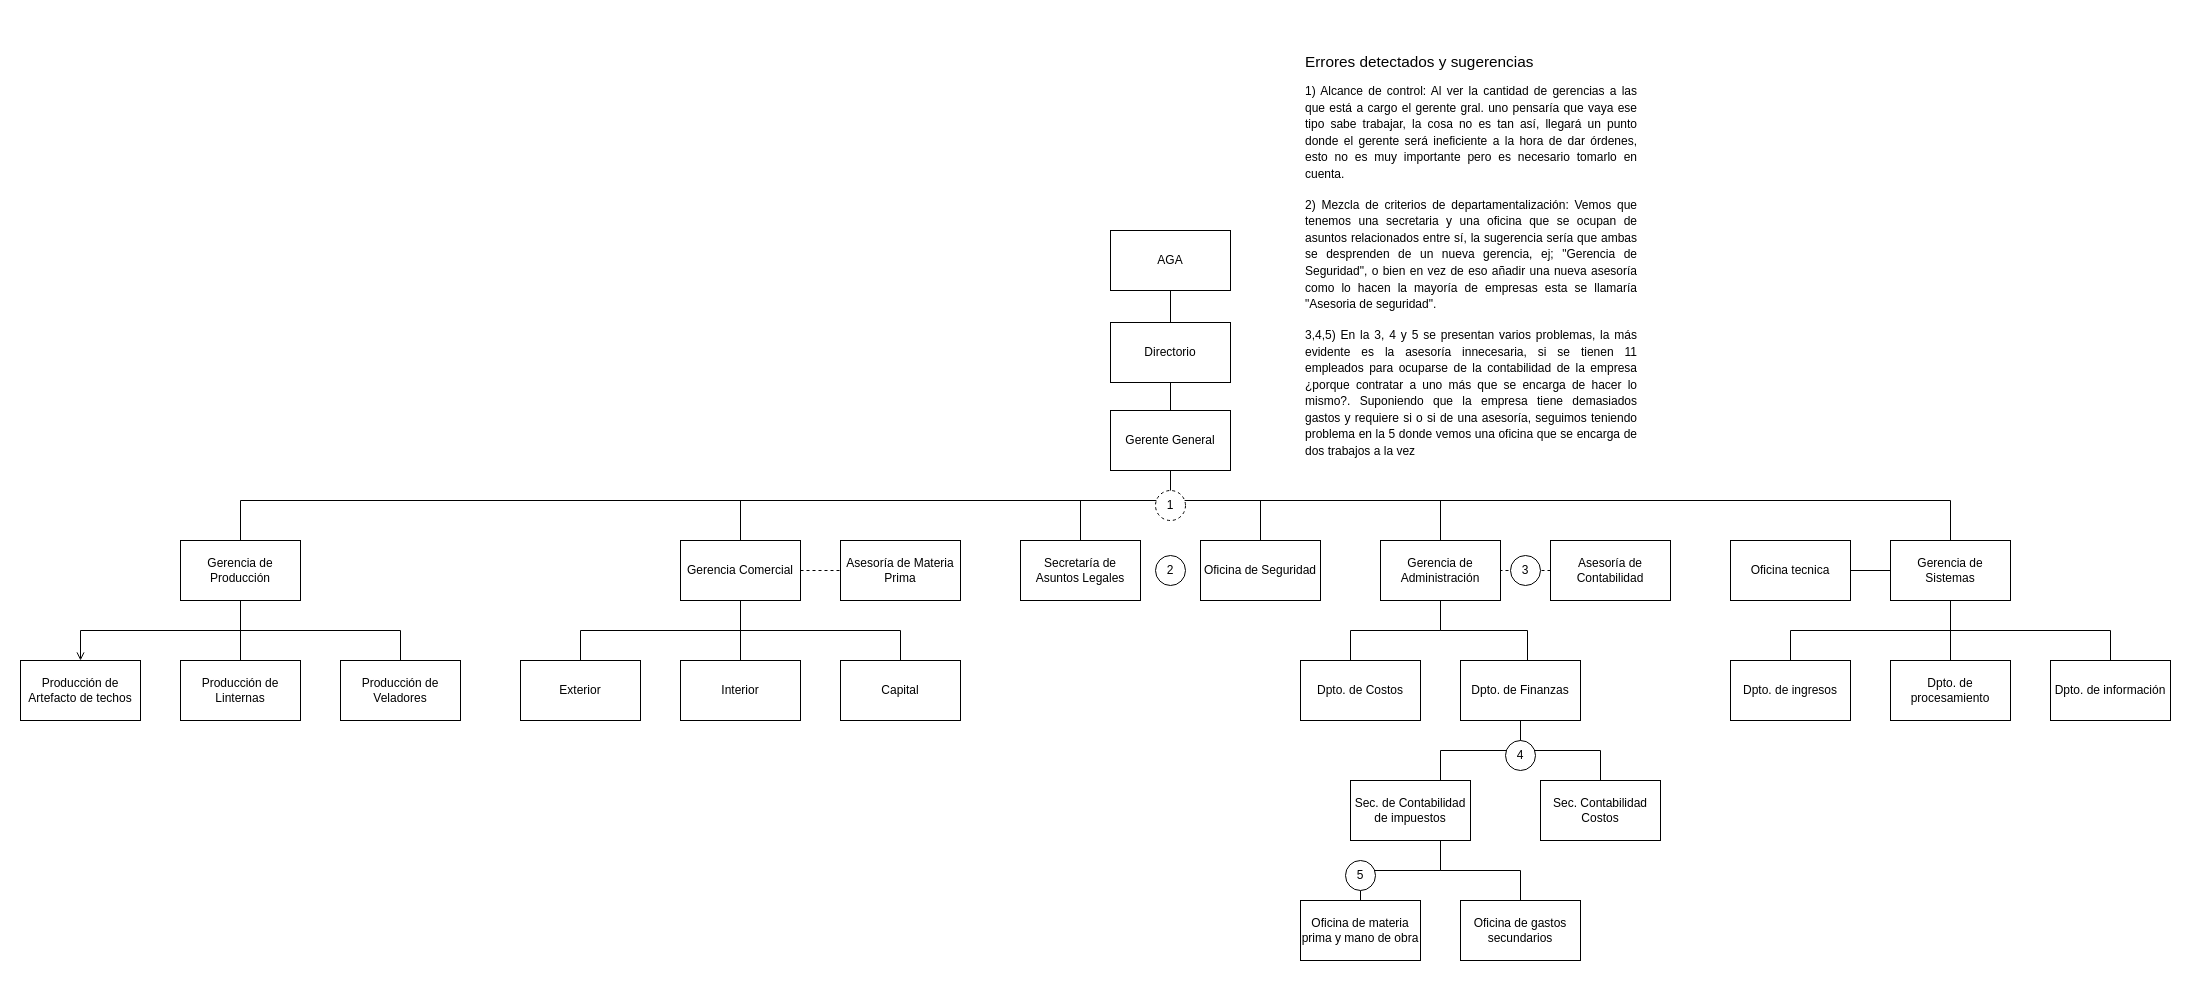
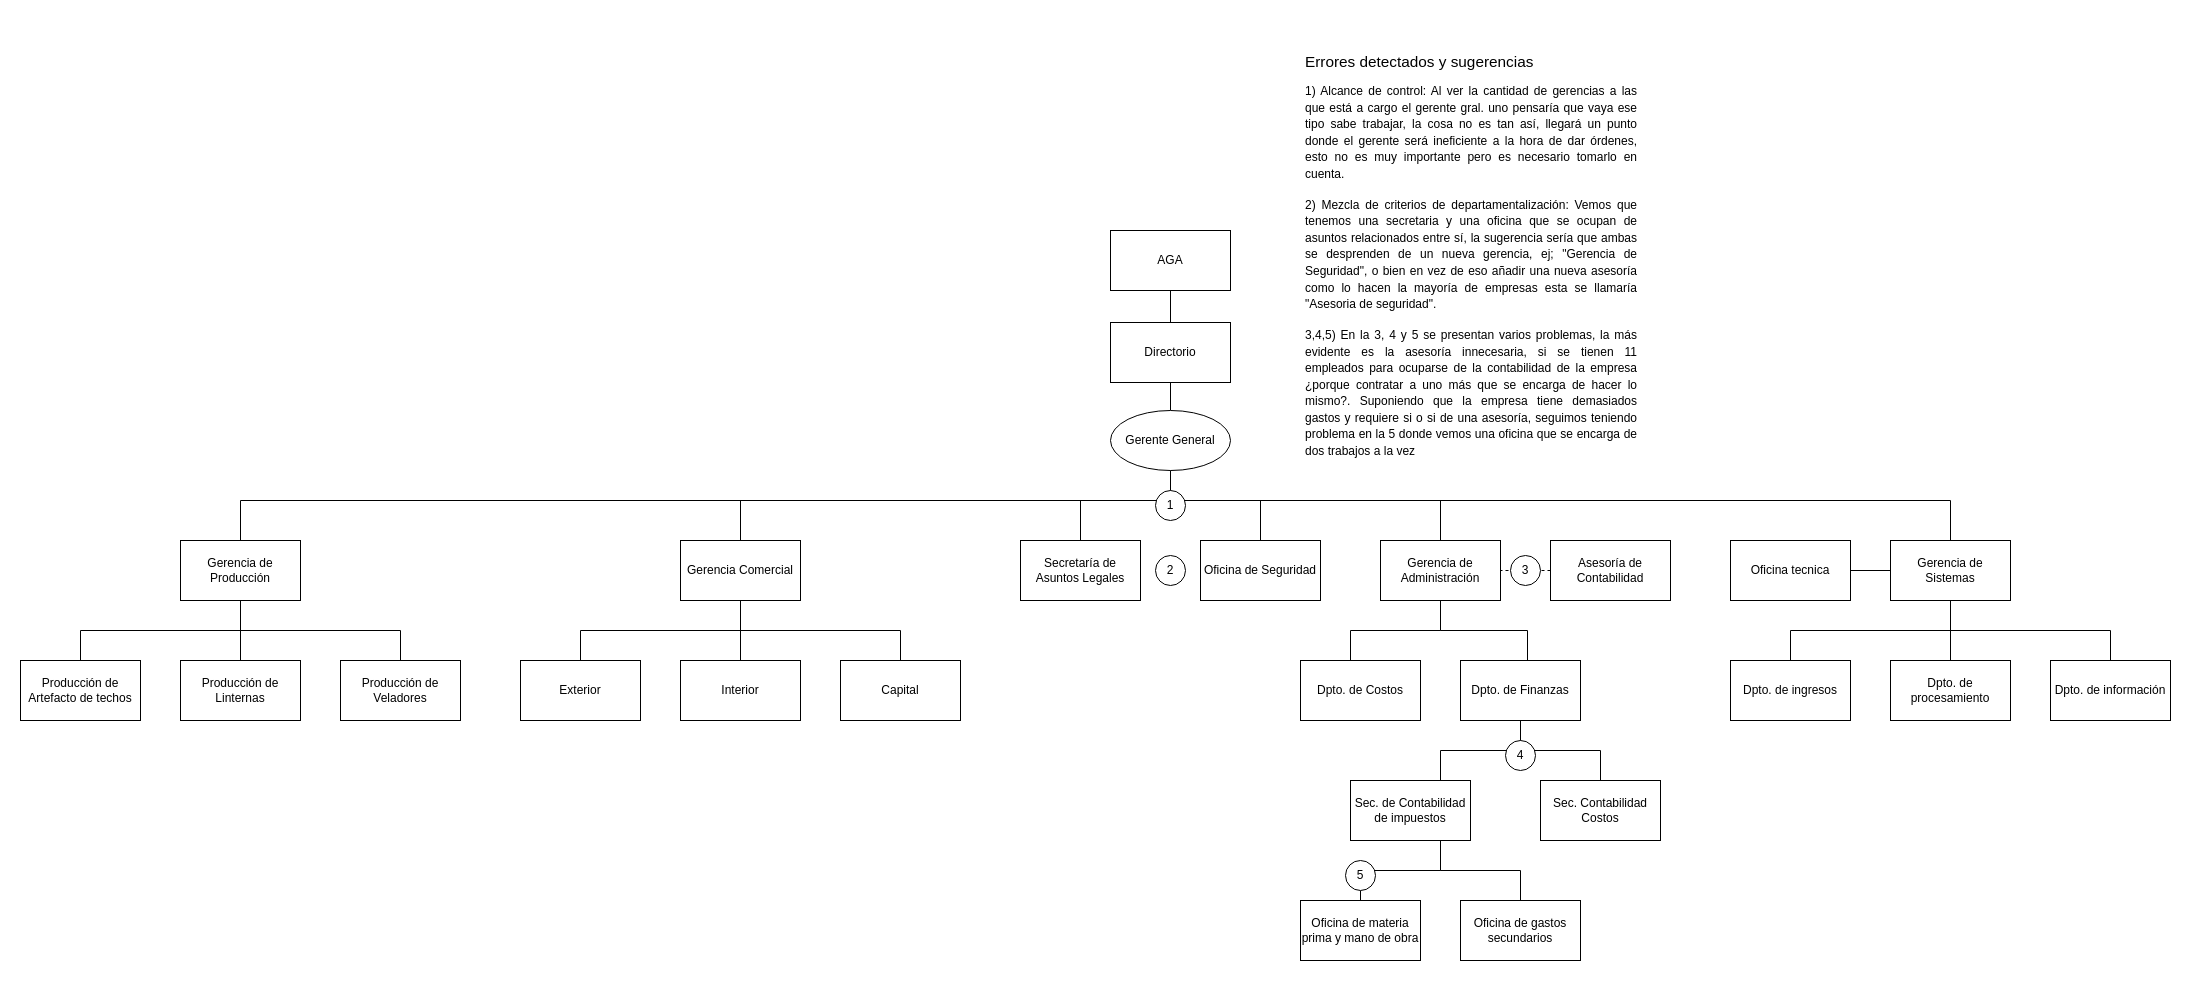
node "Gerente General": shape rectangle -> ellipse
node "1": style dashed -> solid
edge "Gerencia Comercial" -- "Asesoría de Materia Prima": removed
node "Asesoría de Materia Prima": removed
edge "Gerencia de Producción" -> "Producción de Artefacto de techos": arrowhead open -> none
